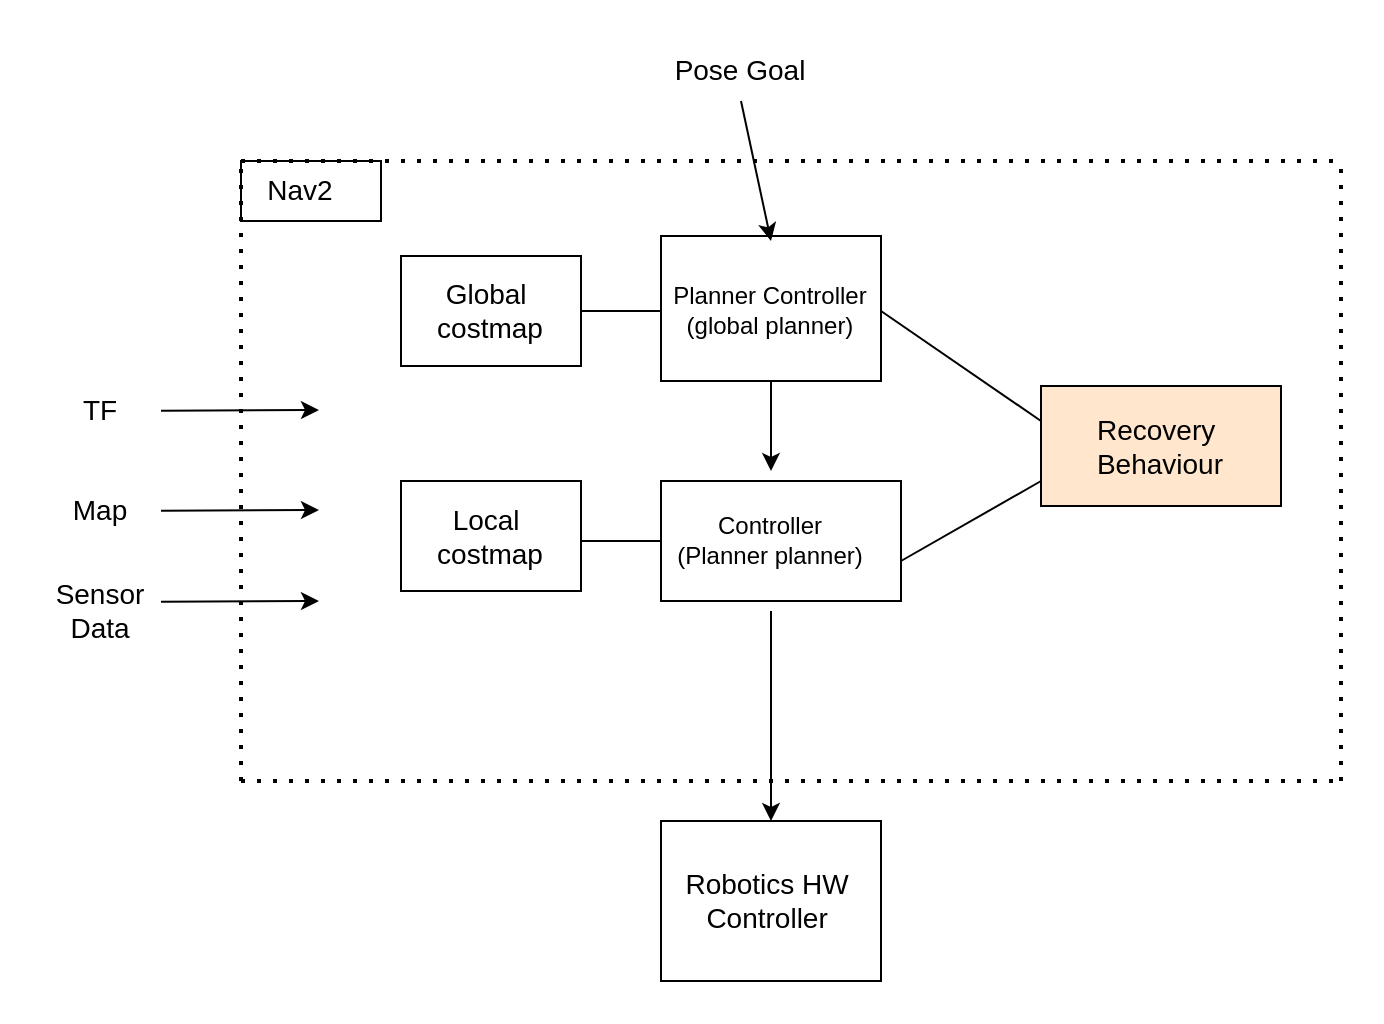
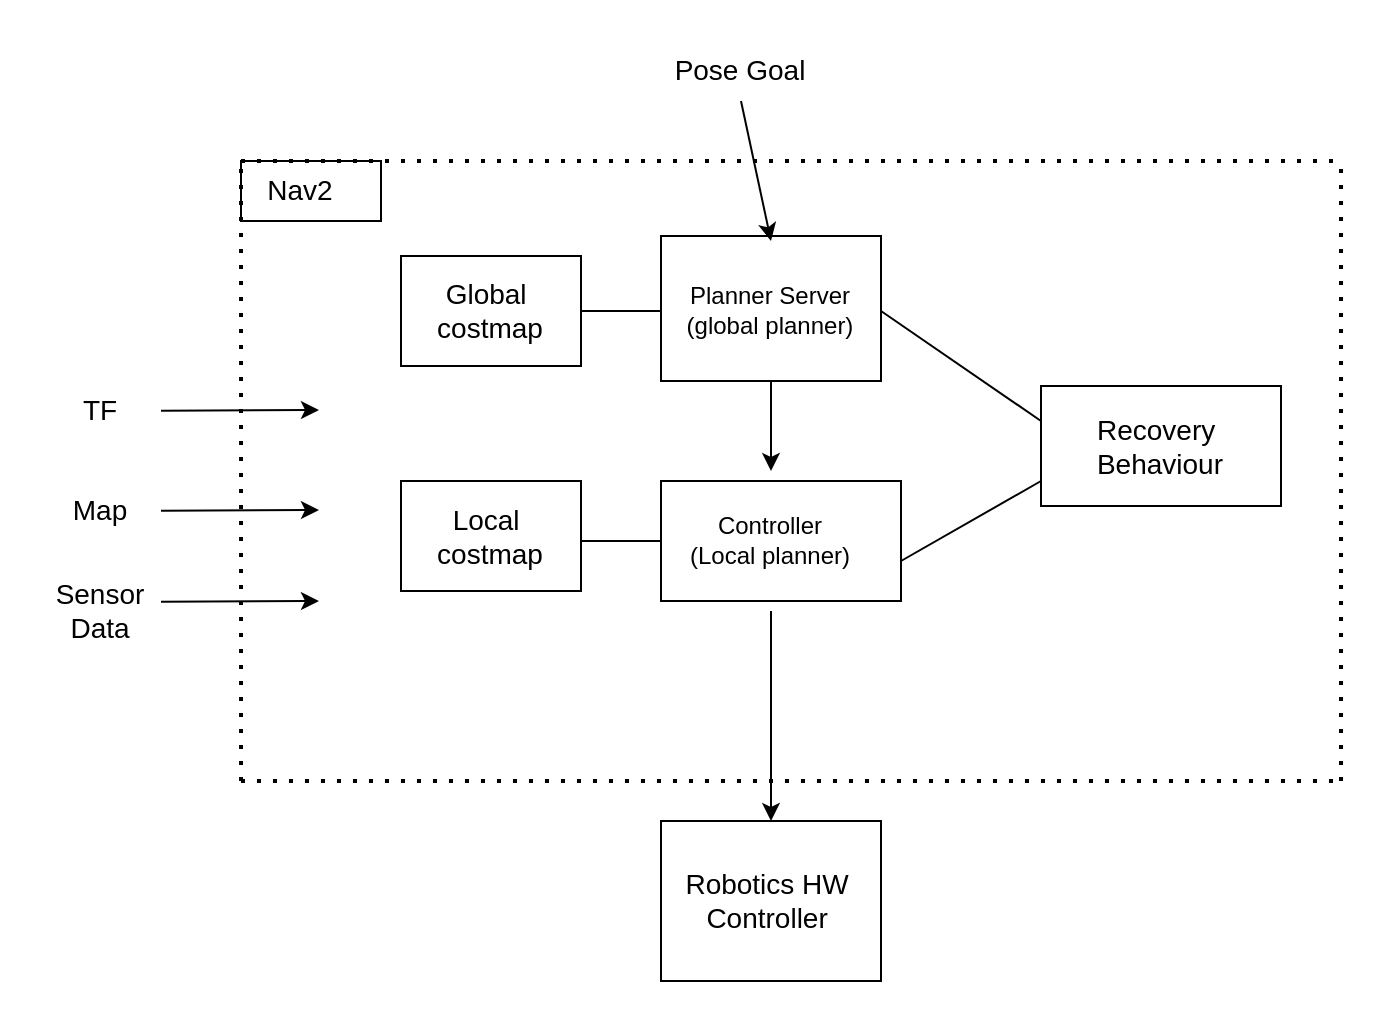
node "Planner Controller (global planner)": label "Planner Controller (global planner)" -> "Planner Server (global planner)"
node "Recovery Behaviour": fillcolor #ffe6cc -> #ffffff
node "Controller (Planner planner)": label "Controller (Planner planner)" -> "Controller (Local planner)"
